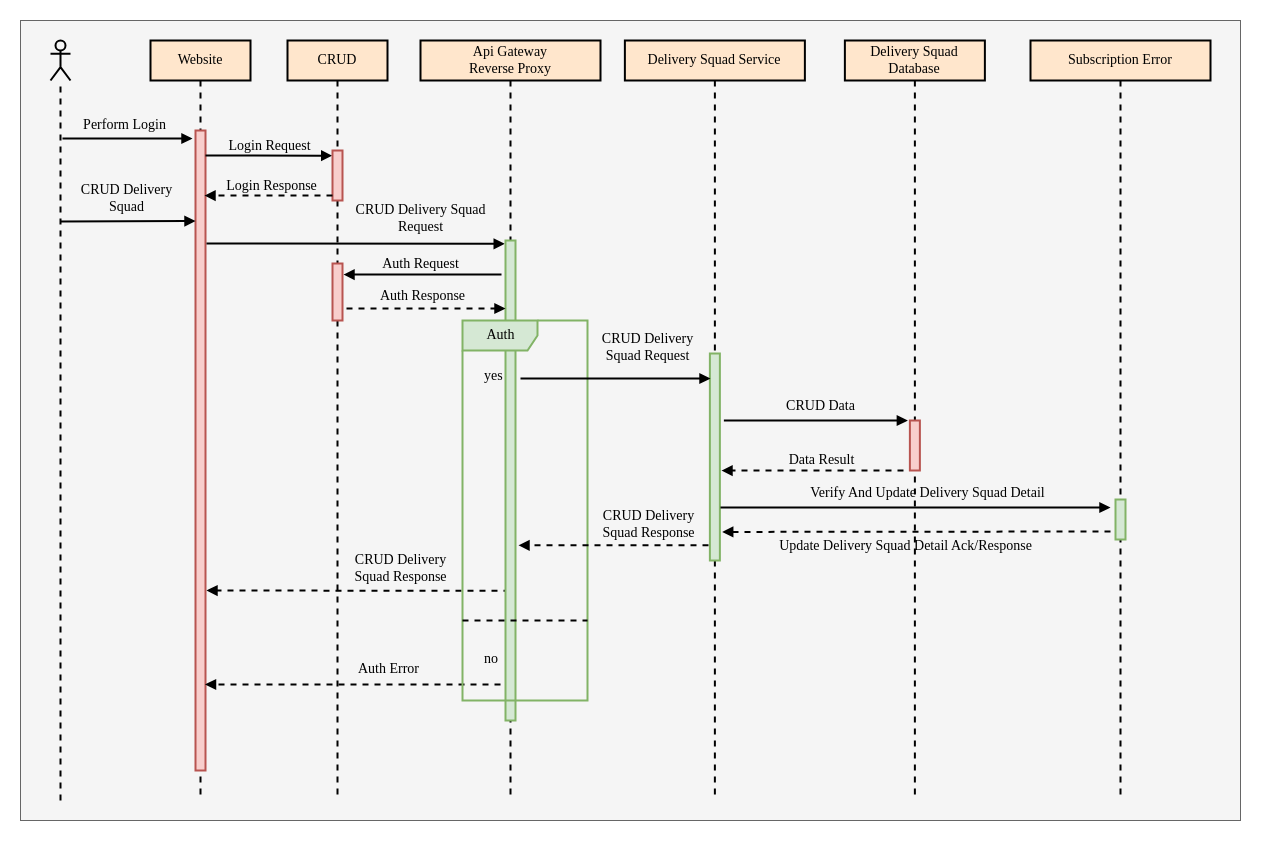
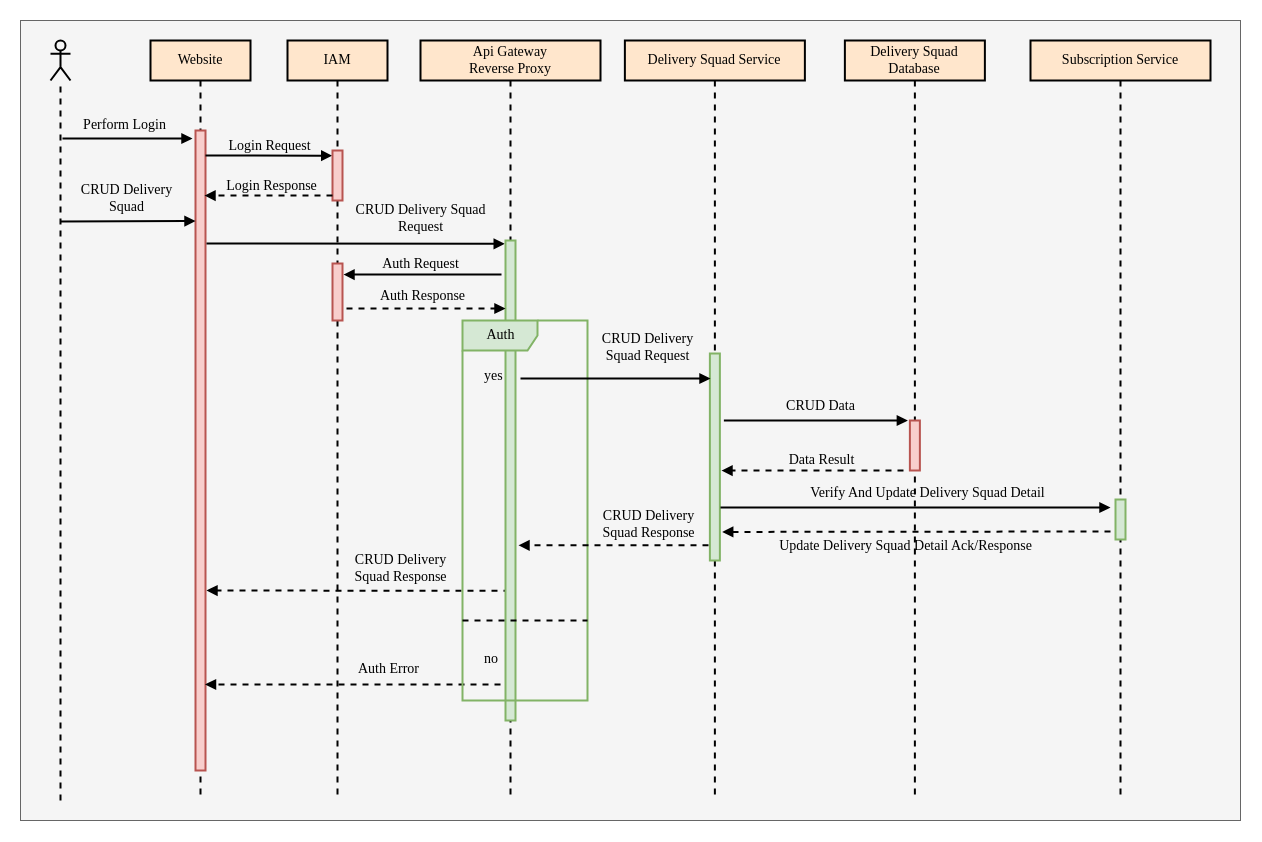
node "CRUD": label "CRUD" -> "IAM"
node "Subscription Error": label "Subscription Error" -> "Subscription Service"
